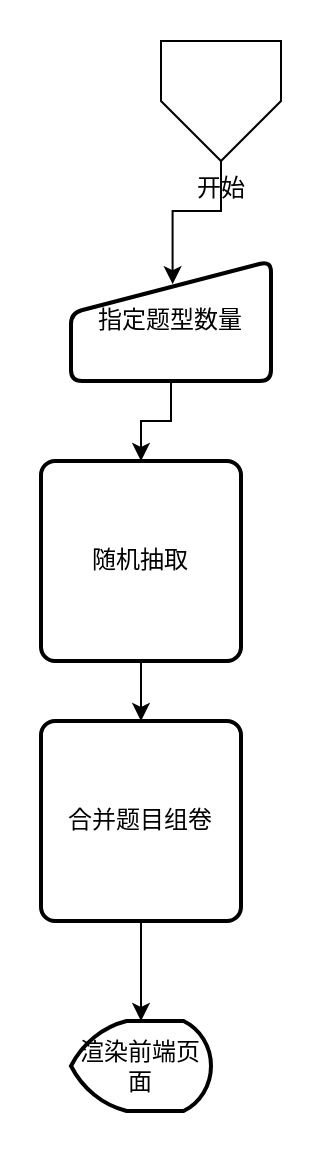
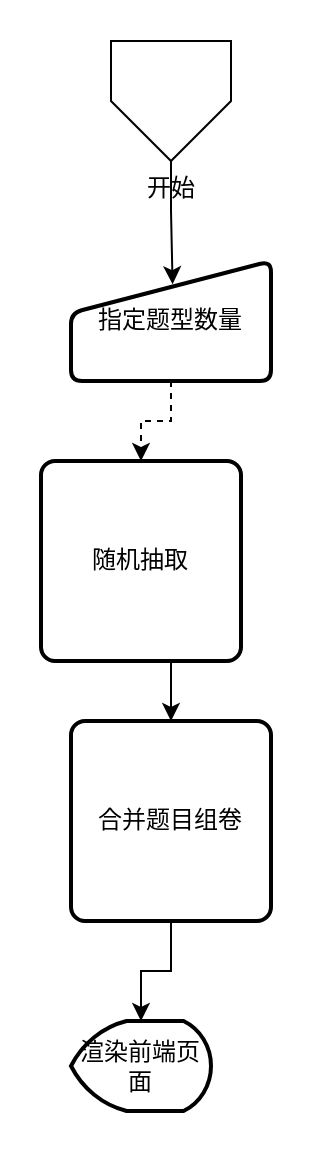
node "开始": moved (221, 101) -> (171, 101)
edge "指定题型数量" -> "随机抽取": style solid -> dashed
node "合并题目组卷": moved (141, 821) -> (171, 821)
